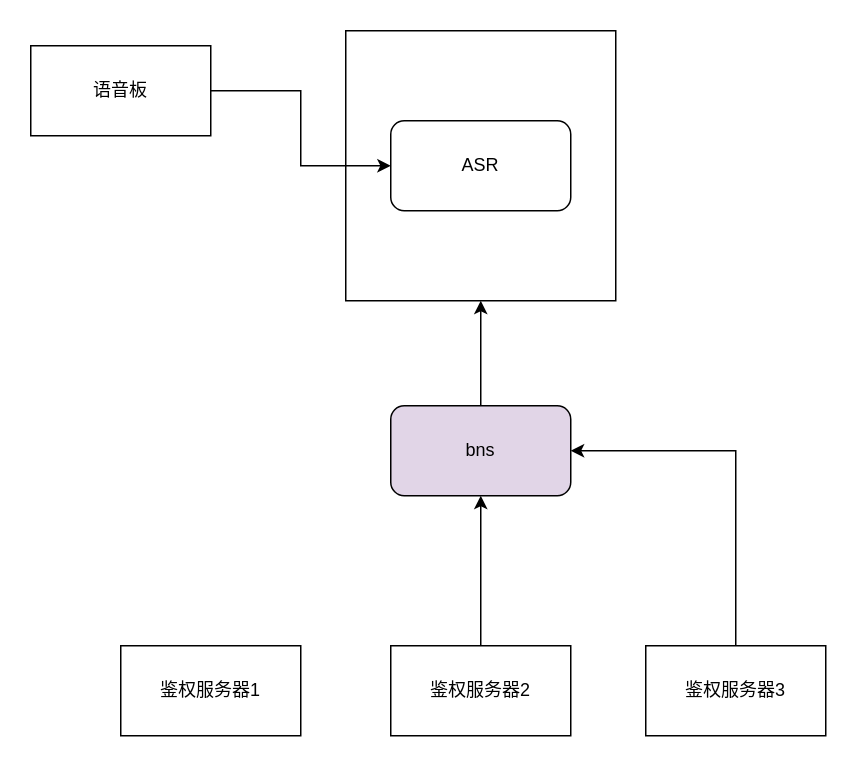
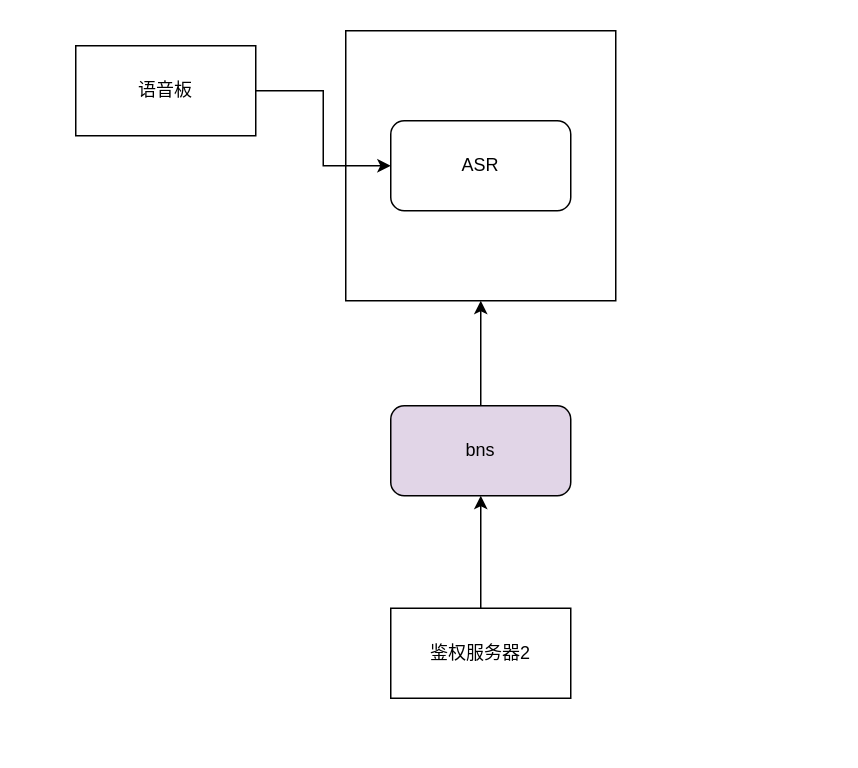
node "语音板": moved (121, 91) -> (166, 91)
edge "鉴权服务器3" -> "bns": removed
node "鉴权服务器1": removed
node "鉴权服务器2": moved (481, 691) -> (481, 653)
node "鉴权服务器3": removed
